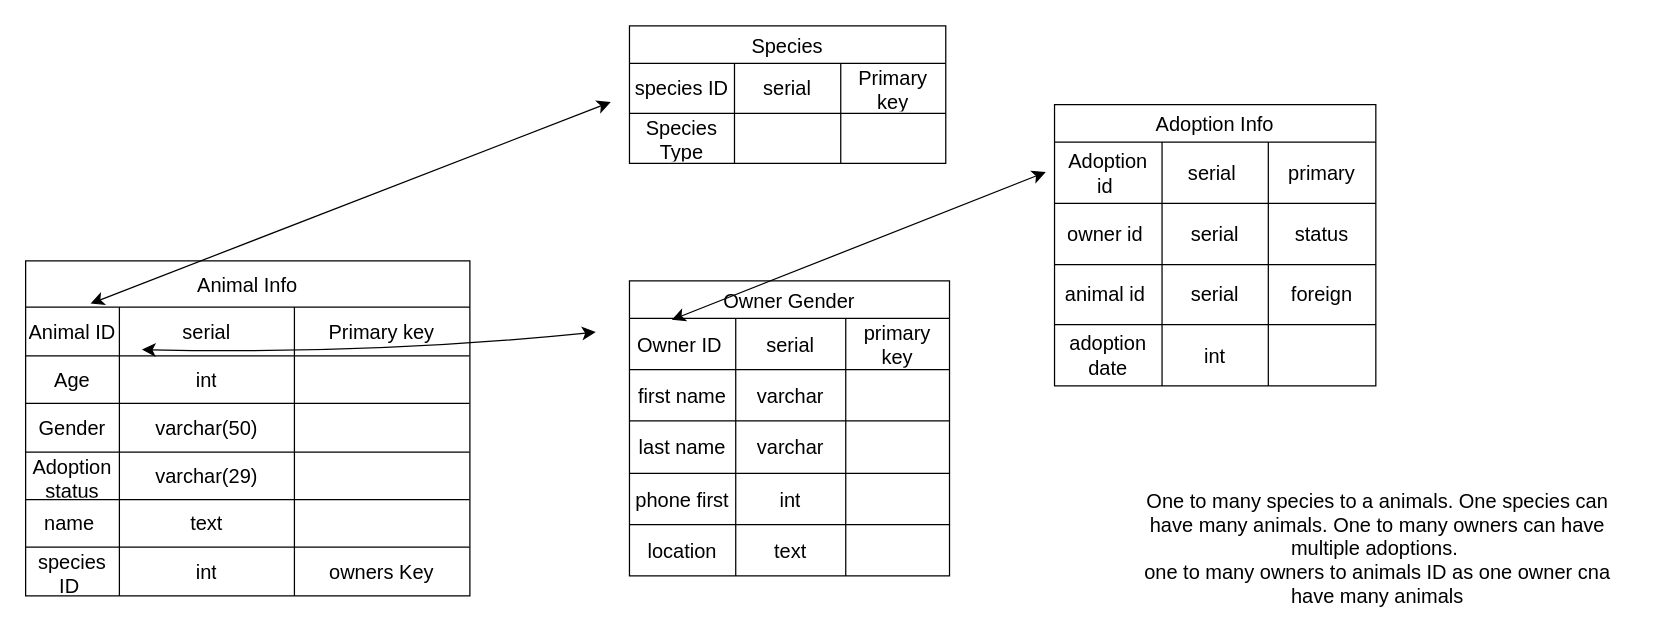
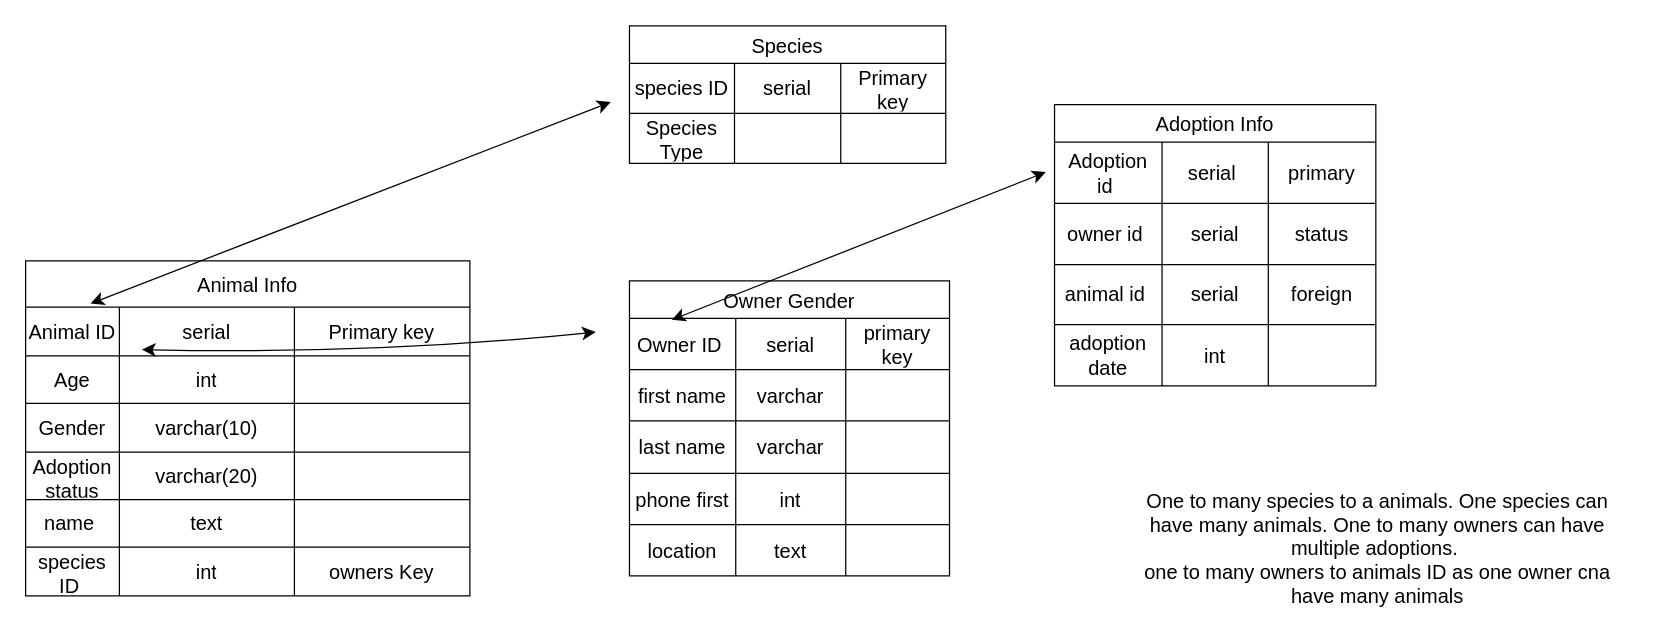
node "varchar(50)": label "varchar(50)" -> "varchar(10)"
node "varchar(29)": label "varchar(29)" -> "varchar(20)"
